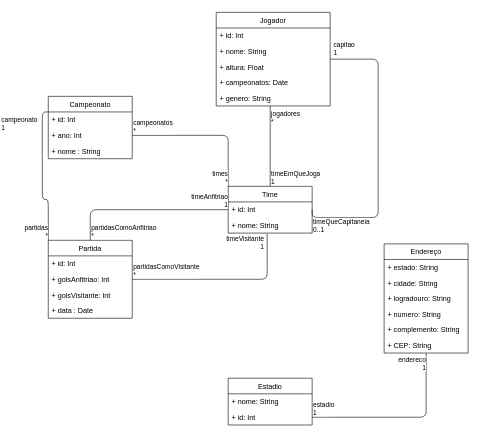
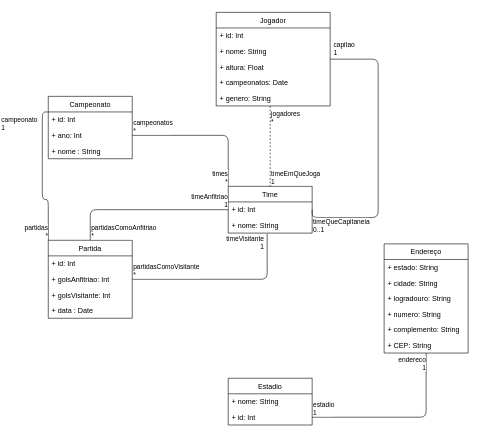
edge "+ genero: String" -- "Time": style solid -> dashed
